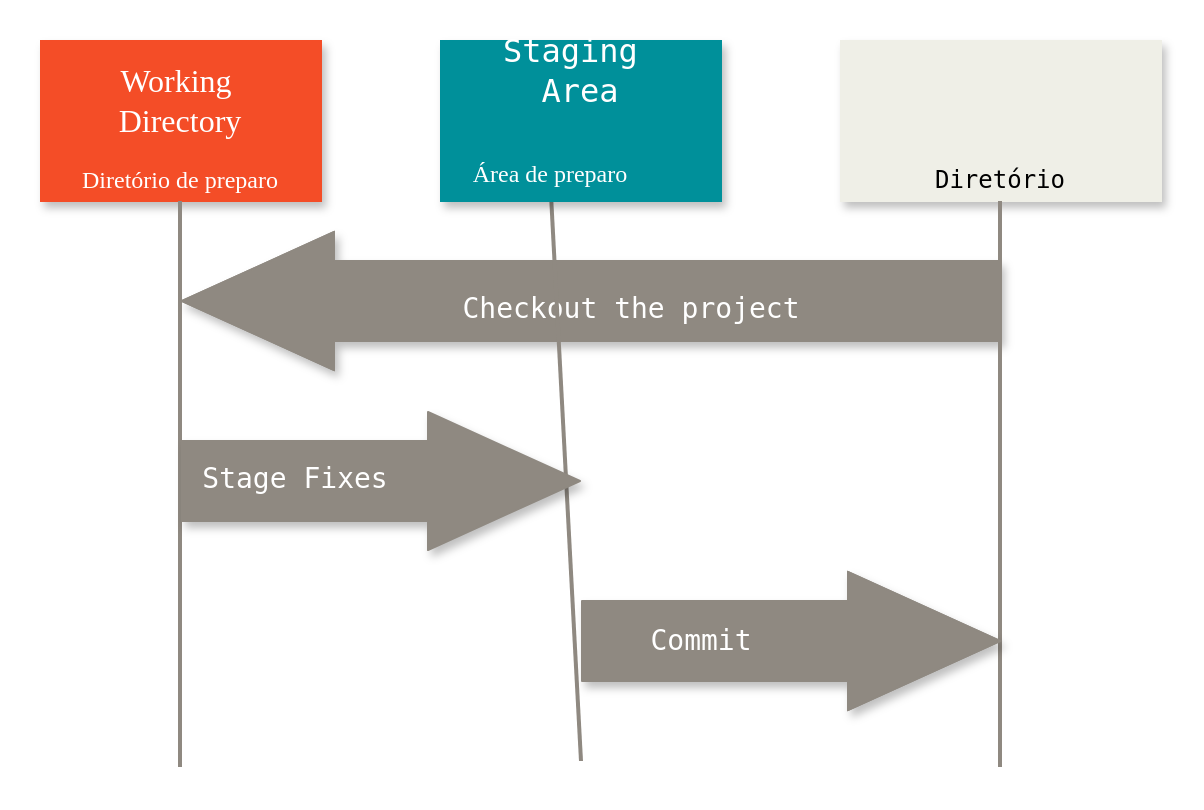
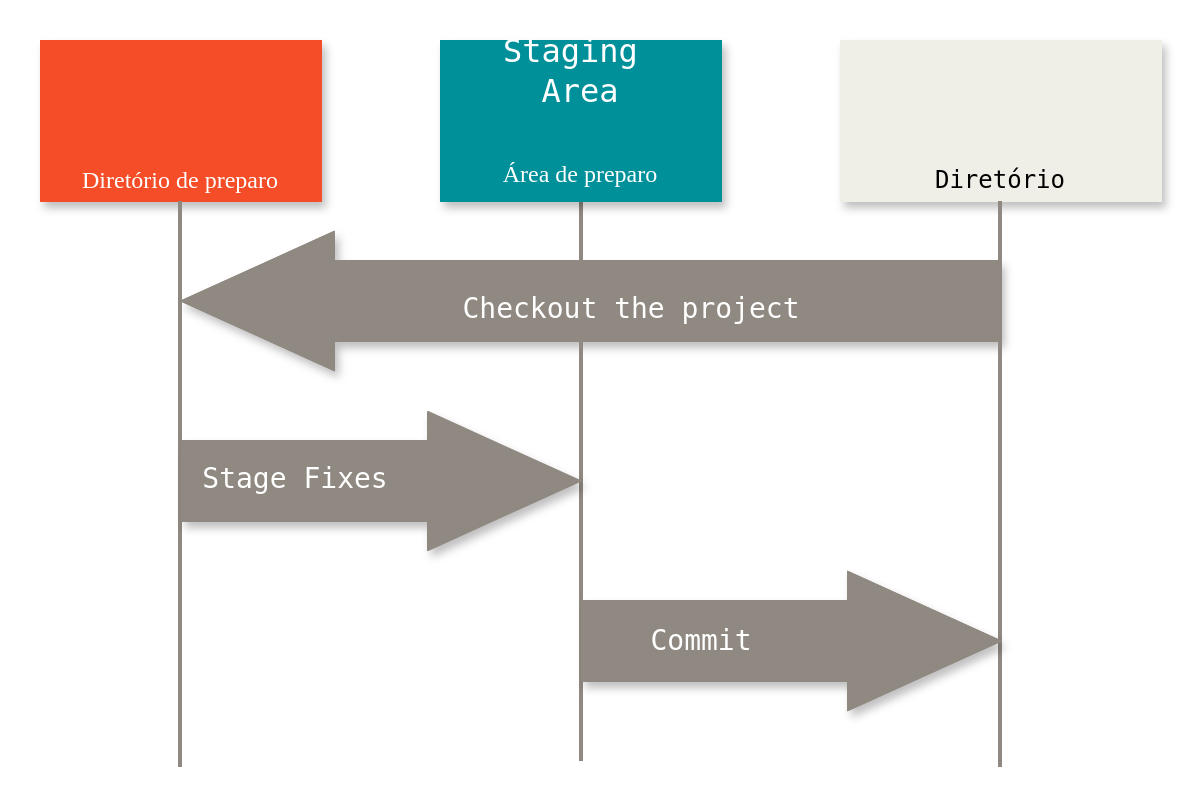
node "Working Directory": removed
node "Área de preparo": moved (551, 175) -> (581, 175)
